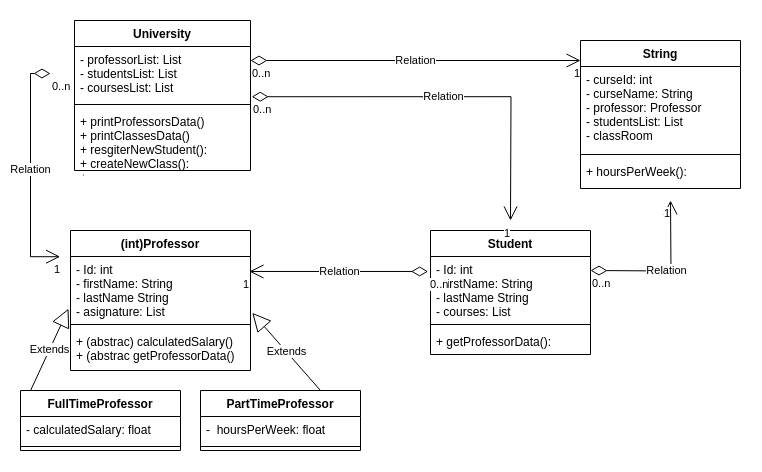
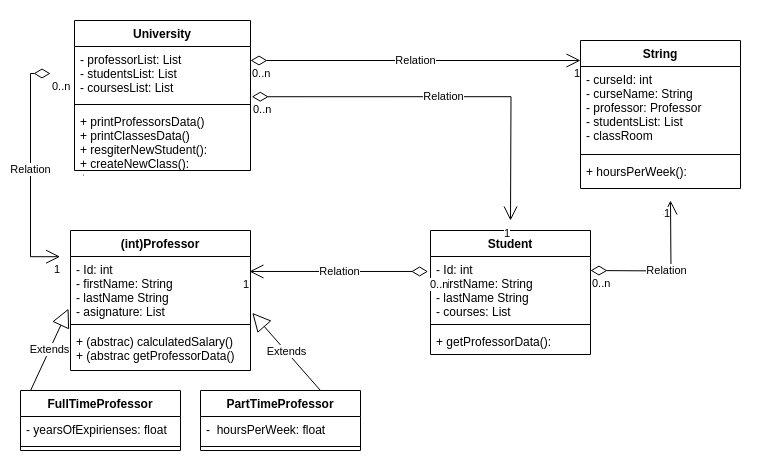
node "- calculatedSalary: float": label "- calculatedSalary: float" -> "- yearsOfExpirienses: float"
